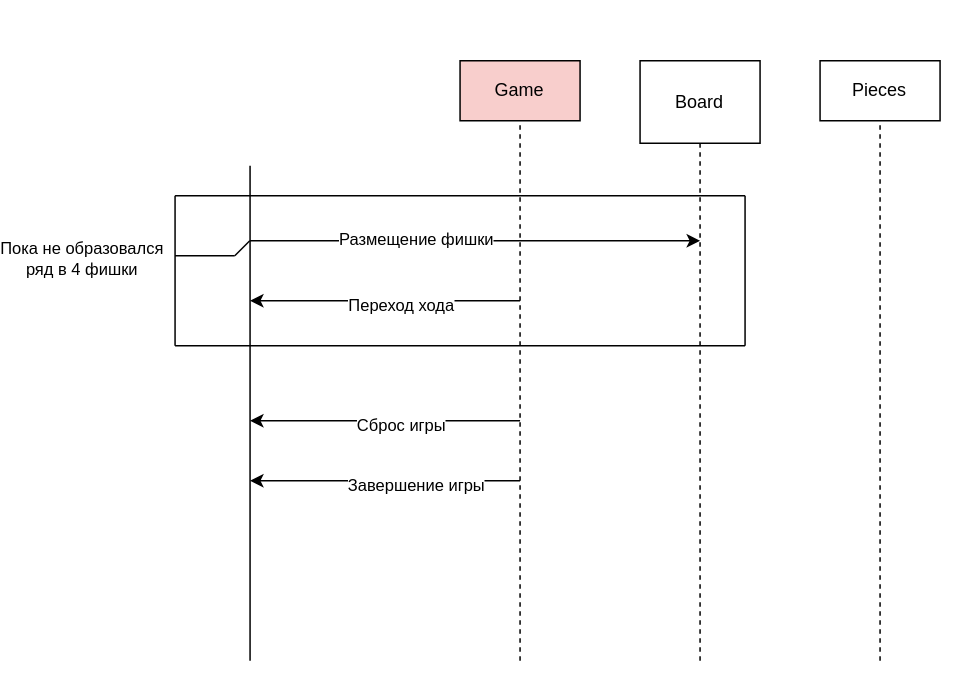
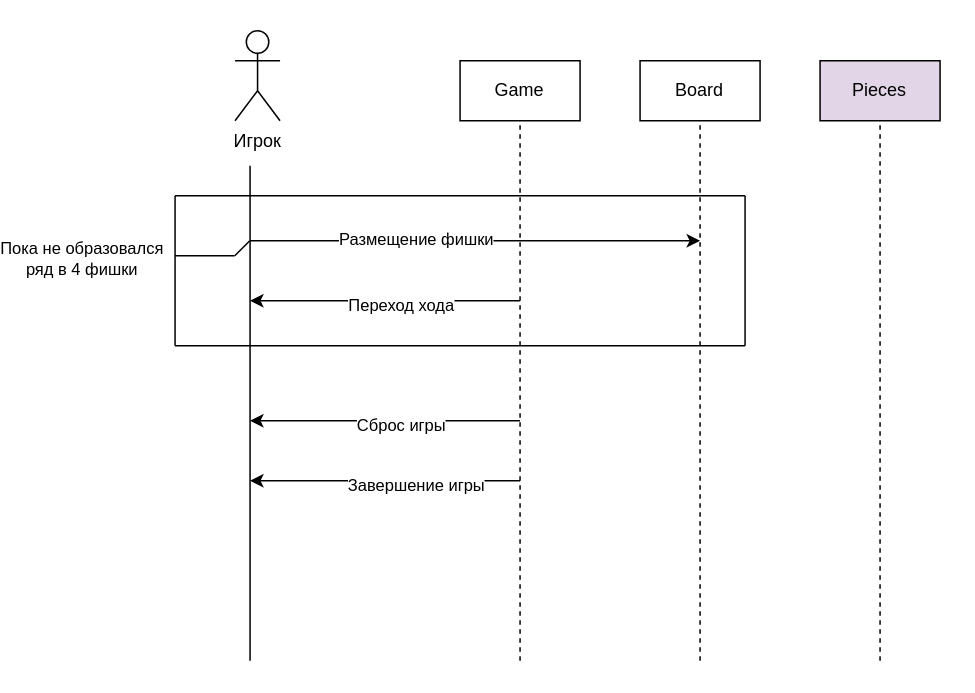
node "Игрок": added
node "Game": fillcolor #f8cecc -> #ffffff
node "Pieces": fillcolor #ffffff -> #e1d5e7
node "Board": size 120x83 -> 120x60
